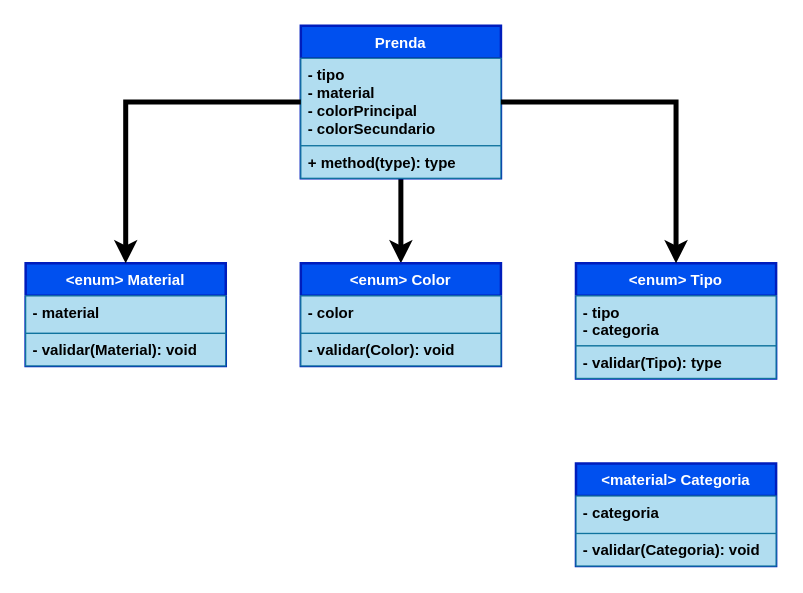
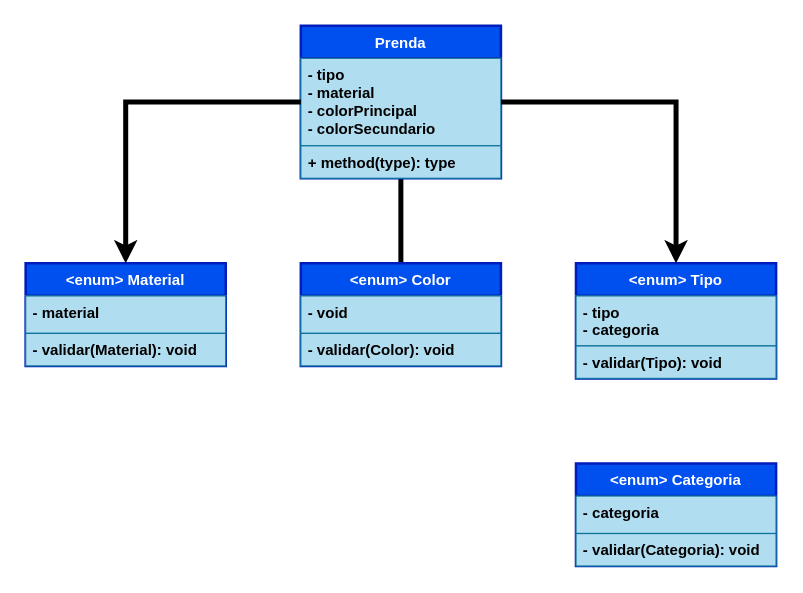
edge "Prenda" -> "<enum> Color": arrowhead classic -> none
node "- color": label "- color" -> "- void"
node "- validar(Tipo): type": label "- validar(Tipo): type" -> "- validar(Tipo): void"
node "<material> Categoria": label "<material> Categoria" -> "<enum> Categoria"
